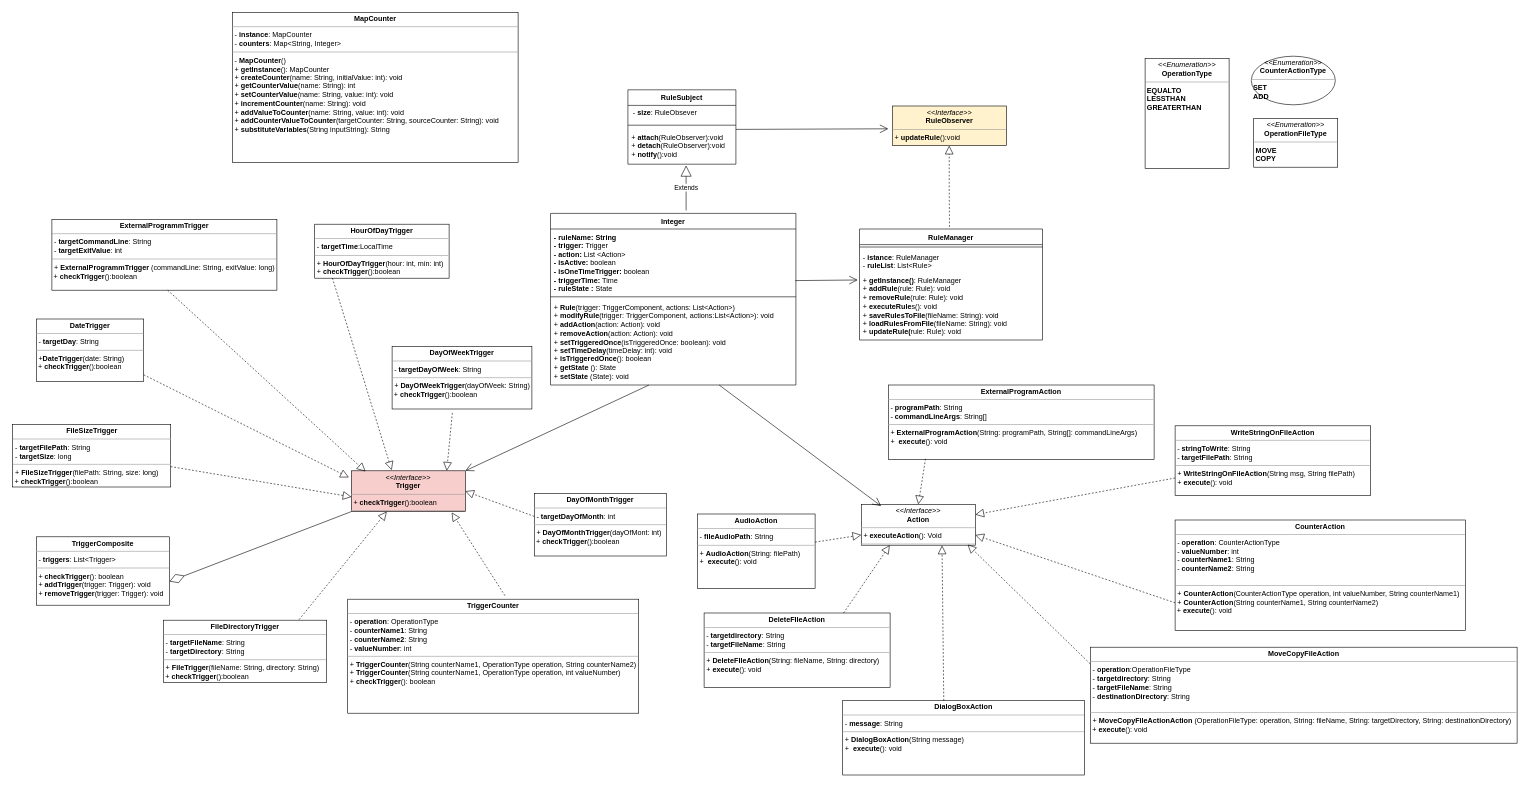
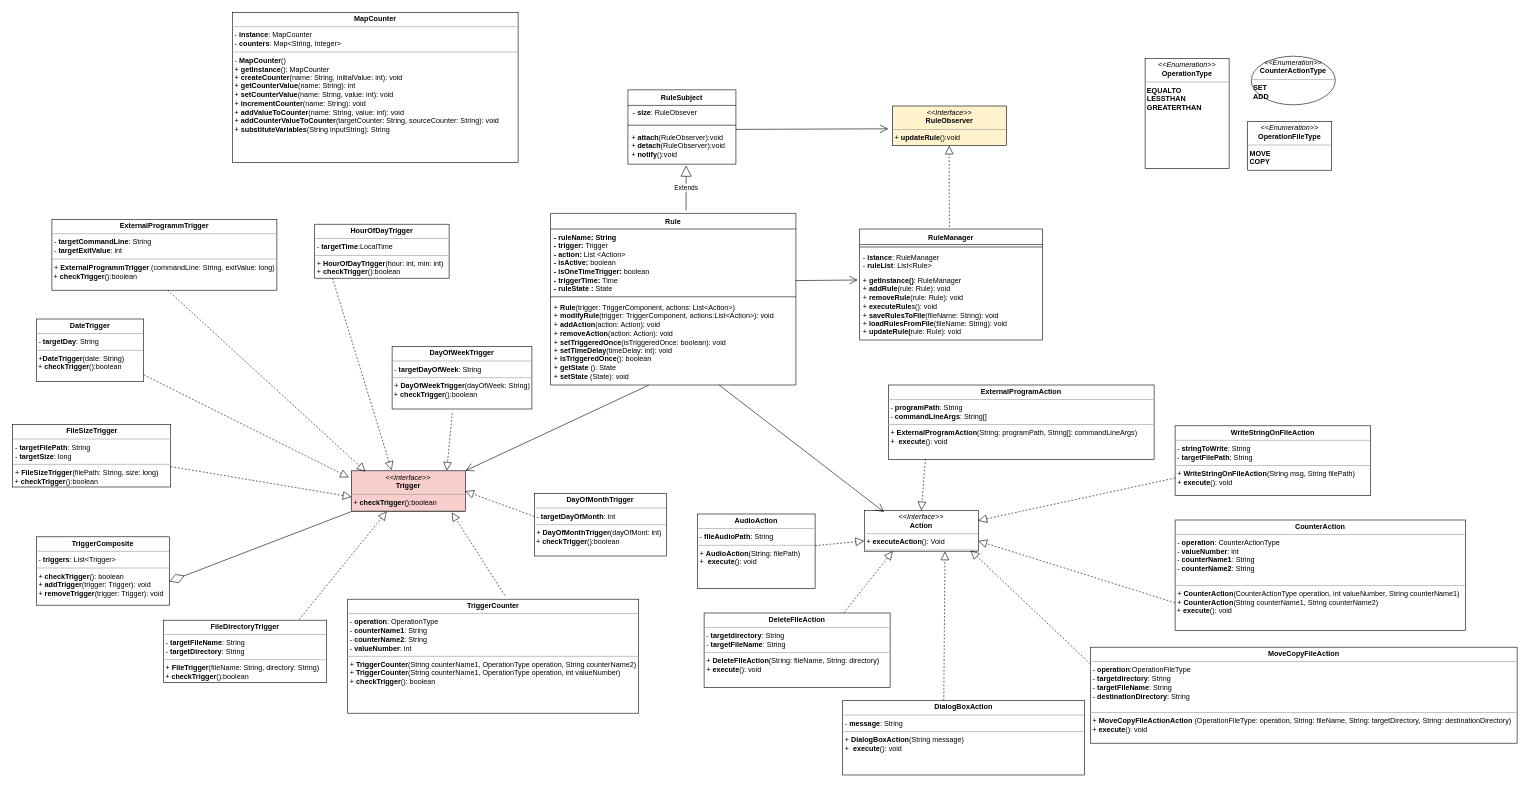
node "<<Enumeration>> OperationFileType MOVE COPY": moved (1296, 143) -> (1290, 146)
node "Integer": label "Integer" -> "Rule"
node "<<Interface>> Action + executeAction(): Void": moved (918, 525) -> (921, 531)
